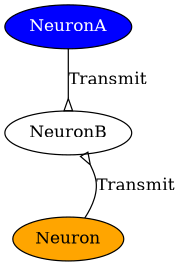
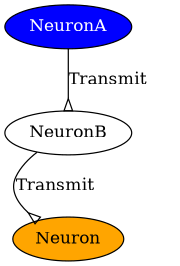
edge "Neuron" -> "NeuronB": reversed
